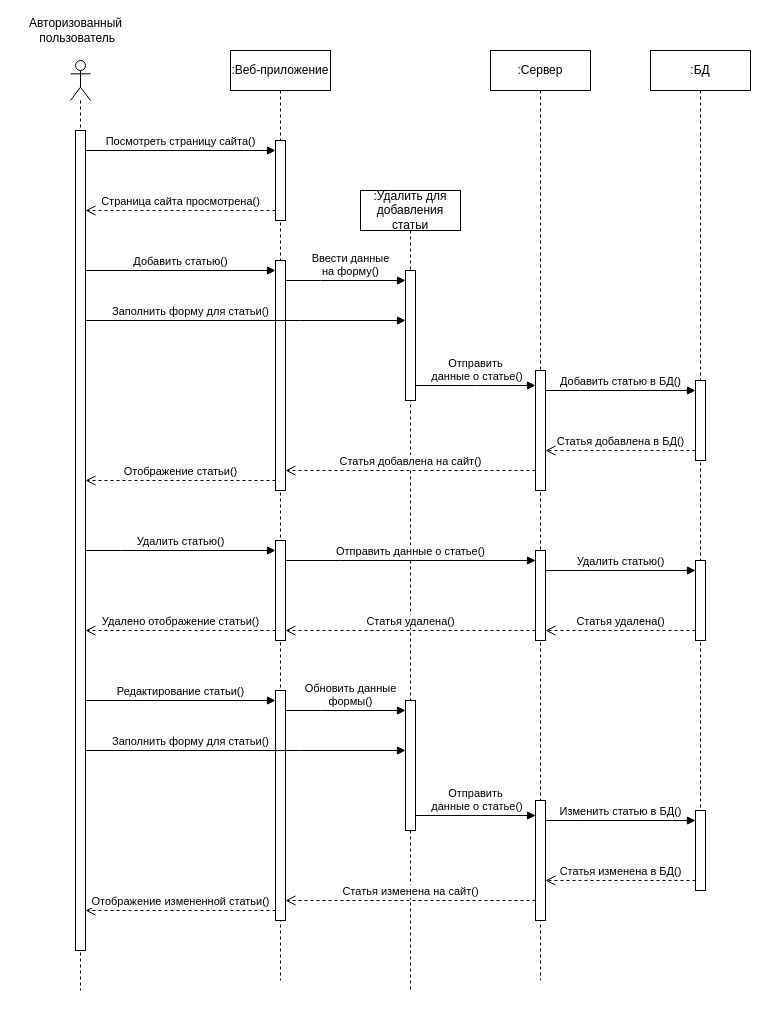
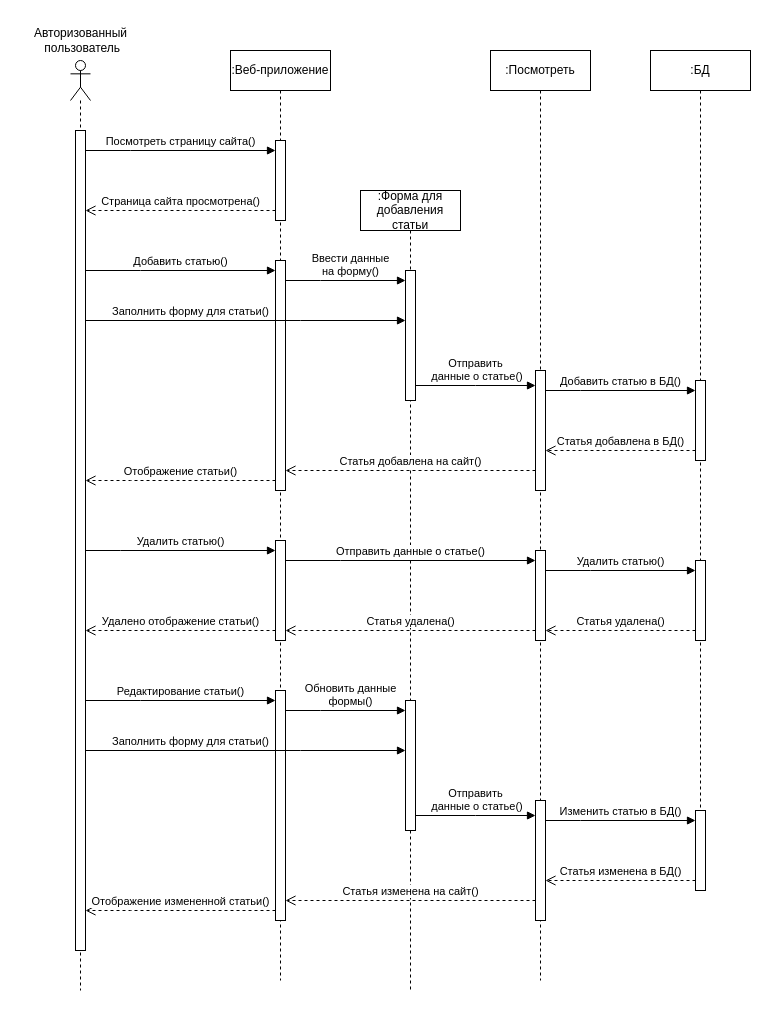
node "Авторизованный пользователь": moved (76, 31) -> (81, 41)
node ":Сервер": label ":Сервер" -> ":Посмотреть"
node ":Удалить для добавления статьи": label ":Удалить для добавления статьи" -> ":Форма для добавления статьи"
